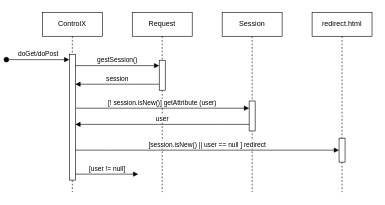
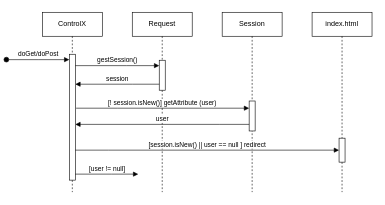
node "redirect.html": label "redirect.html" -> "index.html"
